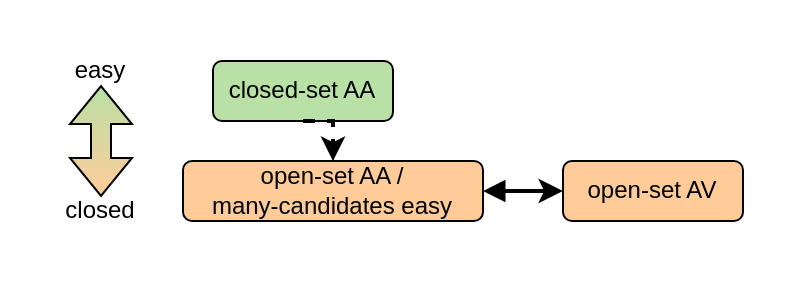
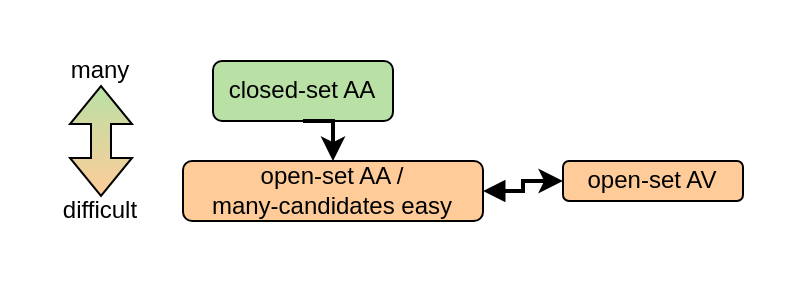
node "easy": label "easy" -> "many"
edge "closed-set AA" -> "open-set AA / many-candidates easy": style dashed -> solid
node "open-set AV": size 180x60 -> 180x40
node "closed": label "closed" -> "difficult"
